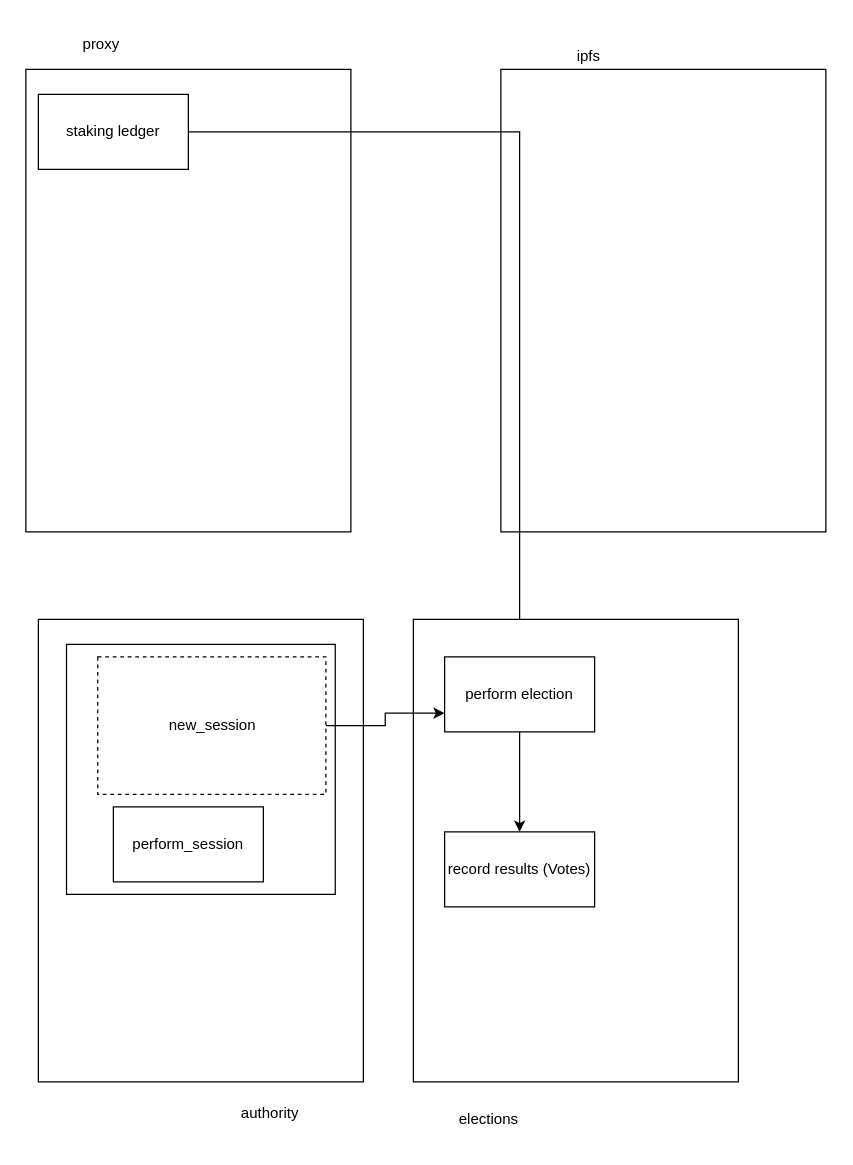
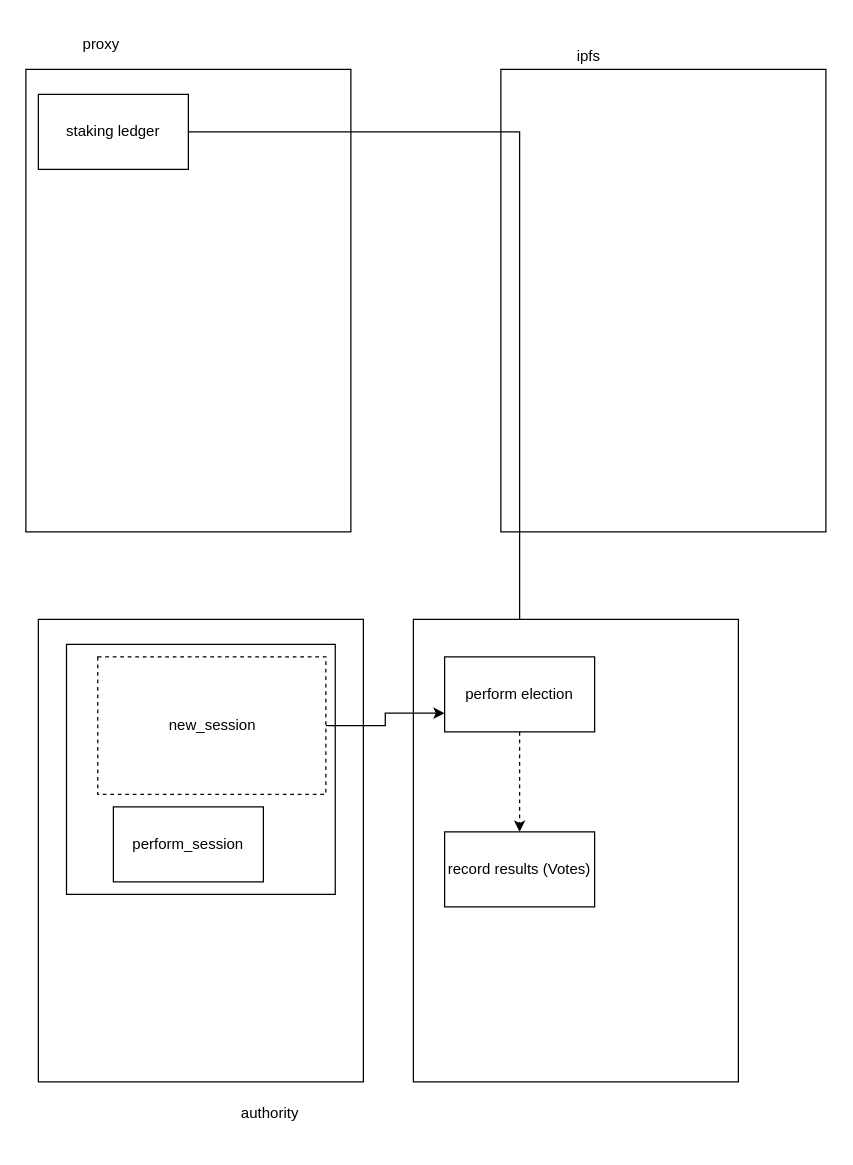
edge "perform election" -> "record results (Votes)": style solid -> dashed
node "elections": removed
